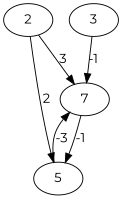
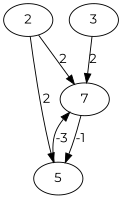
edge "2" -> "7": label "3" -> "2"
edge "3" -> "7": label "-1" -> "2"
